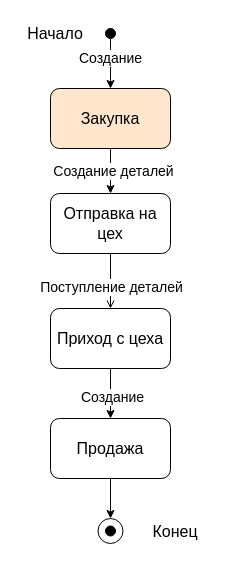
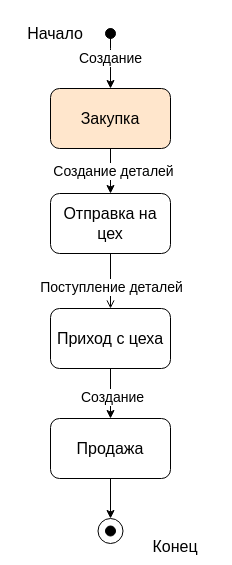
node "Конец": moved (176, 531) -> (176, 546)
